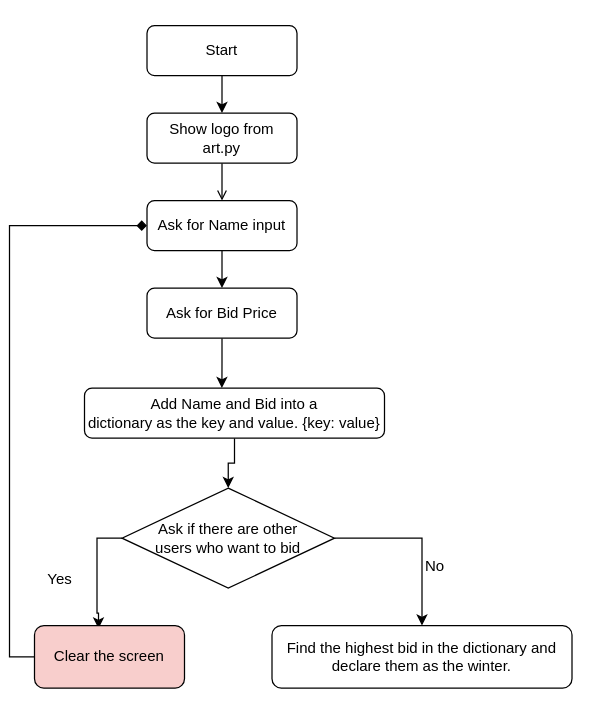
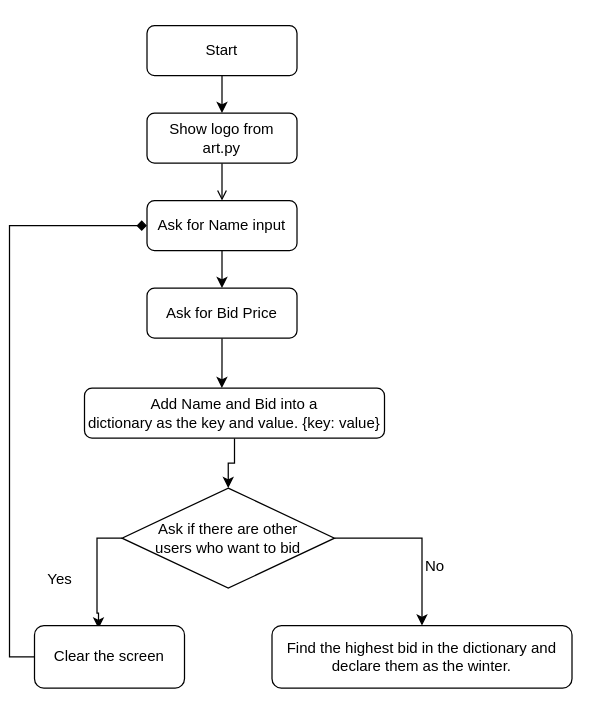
node "Clear the screen": fillcolor #f8cecc -> #ffffff
